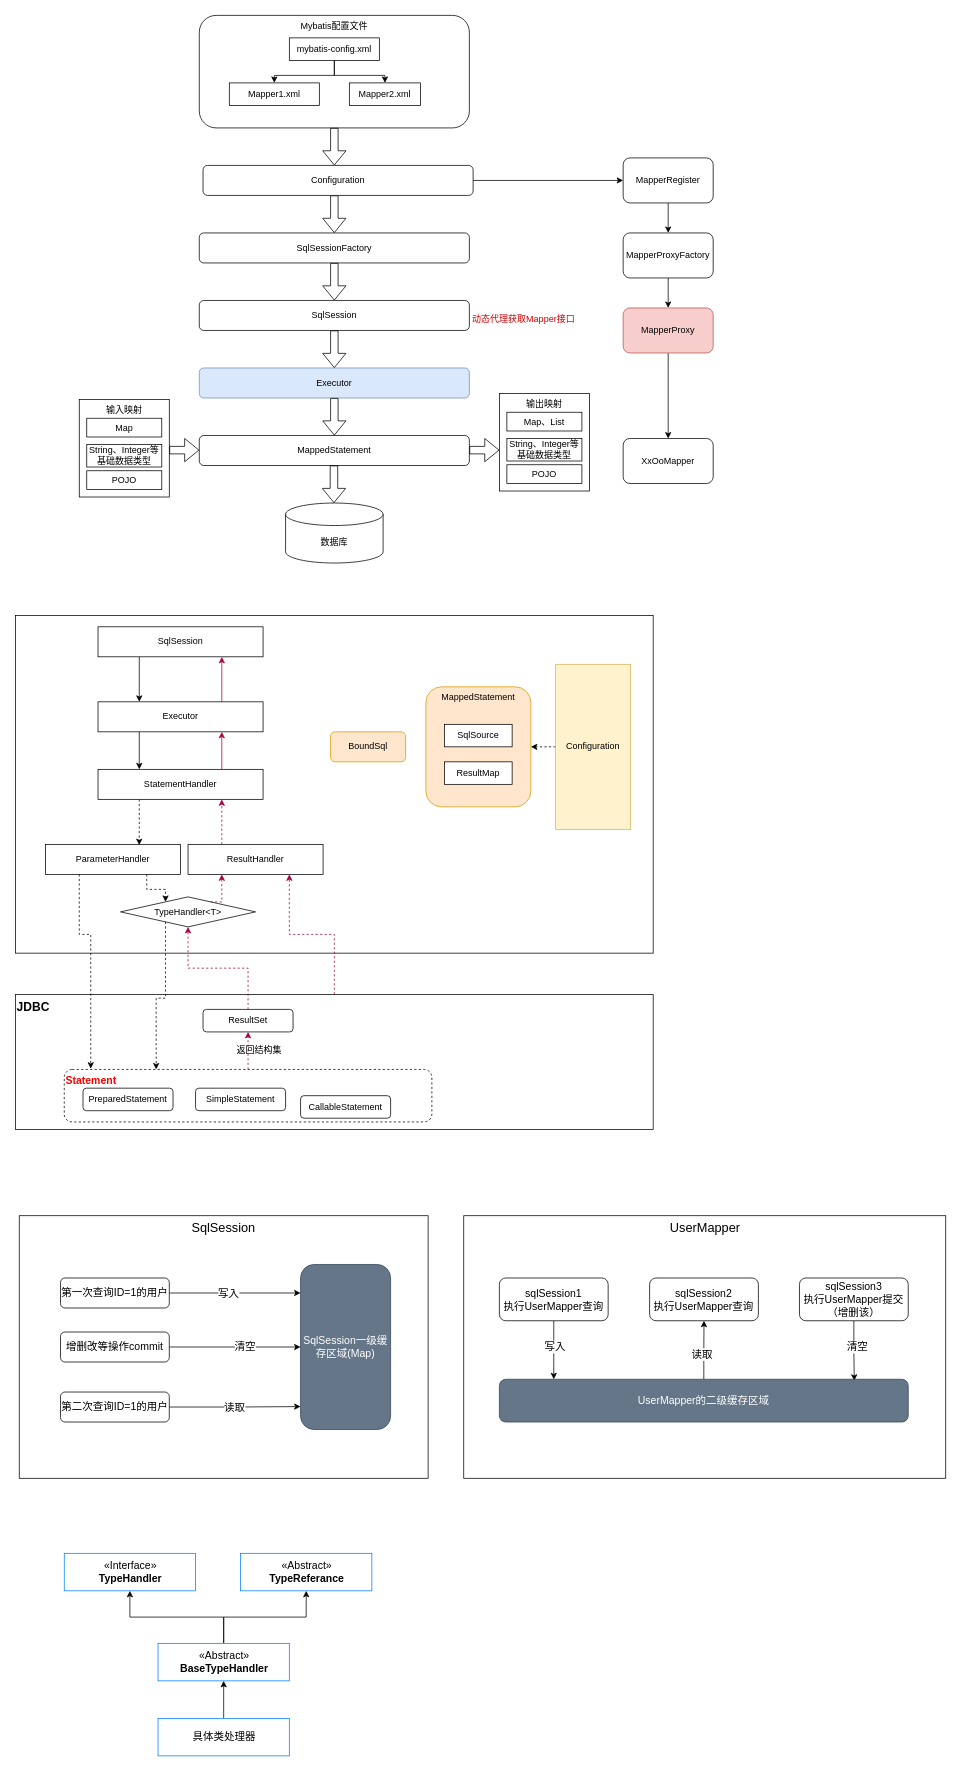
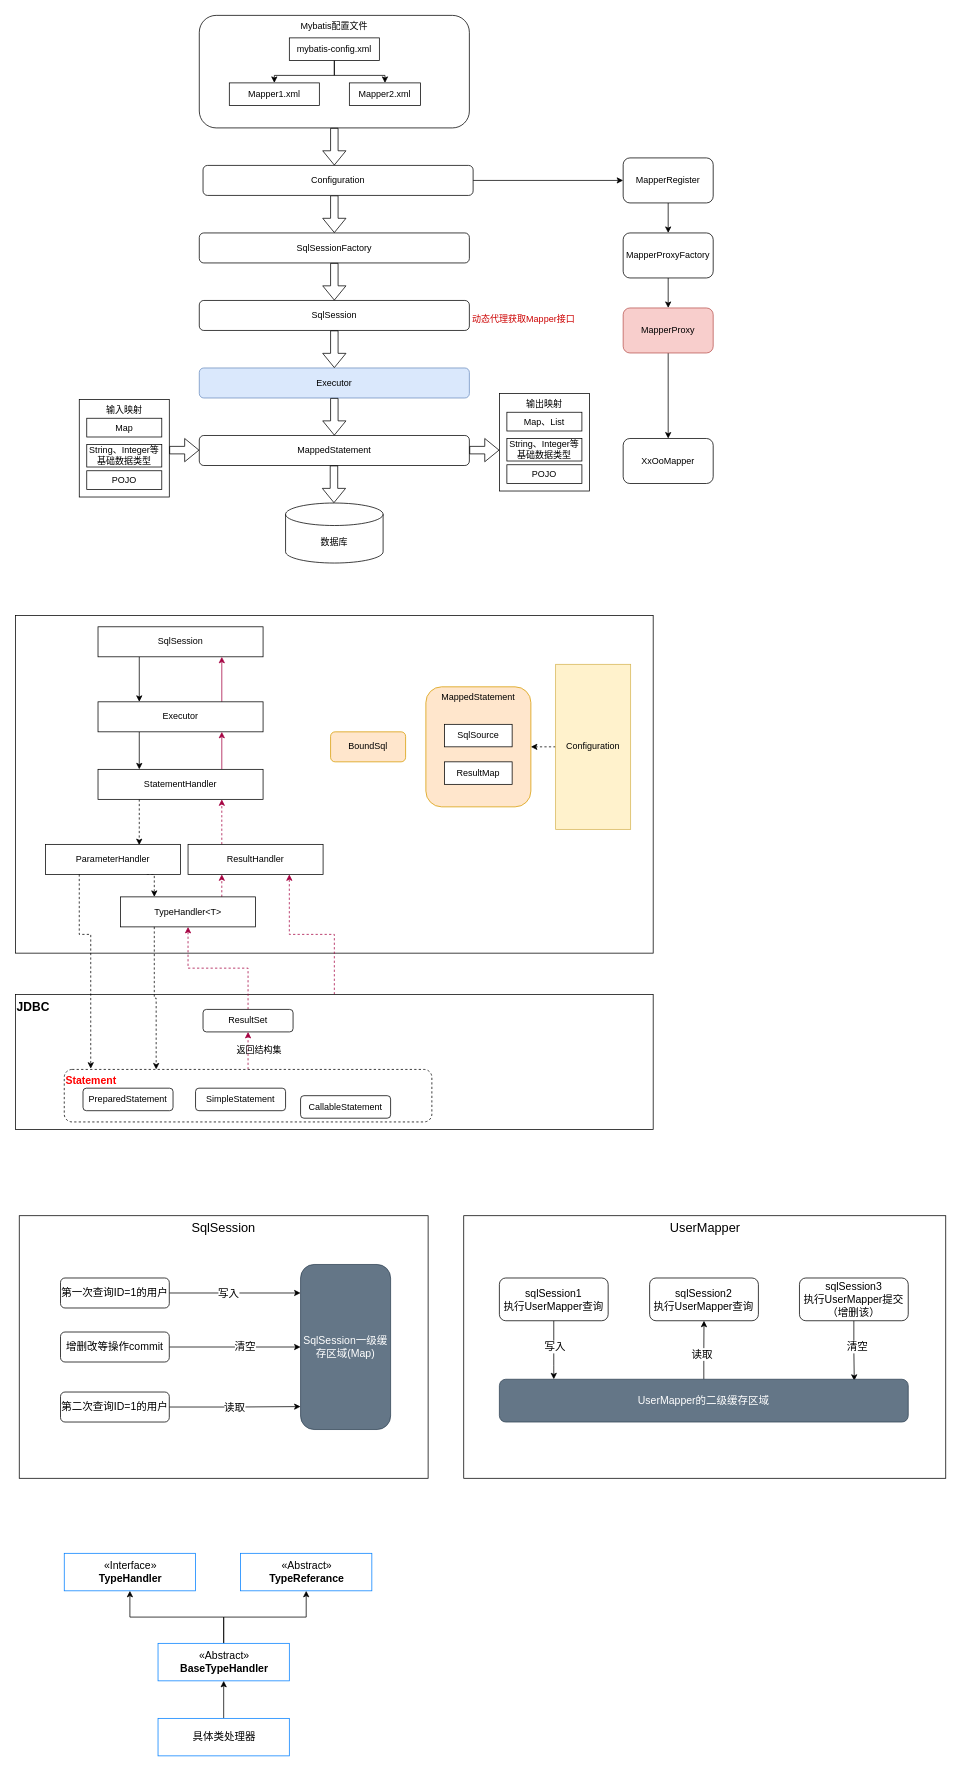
node "TypeHandler<T>": shape diamond -> rectangle
